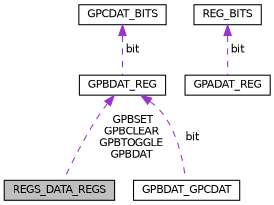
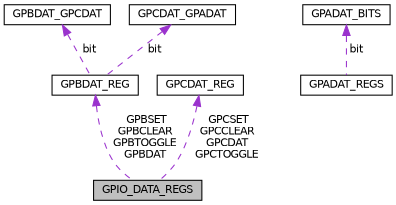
node "GPCDAT_BITS": label "GPCDAT_BITS" -> "GPCDAT_GPADAT"
node "REG_BITS": label "REG_BITS" -> "GPADAT_BITS"
node "GPCDAT_REG": added
node "GPADAT_REG": label "GPADAT_REG" -> "GPADAT_REGS"
edge "GPBDAT_GPCDAT" -> "GPBDAT_REG": reversed
node "REGS_DATA_REGS": label "REGS_DATA_REGS" -> "GPIO_DATA_REGS"
